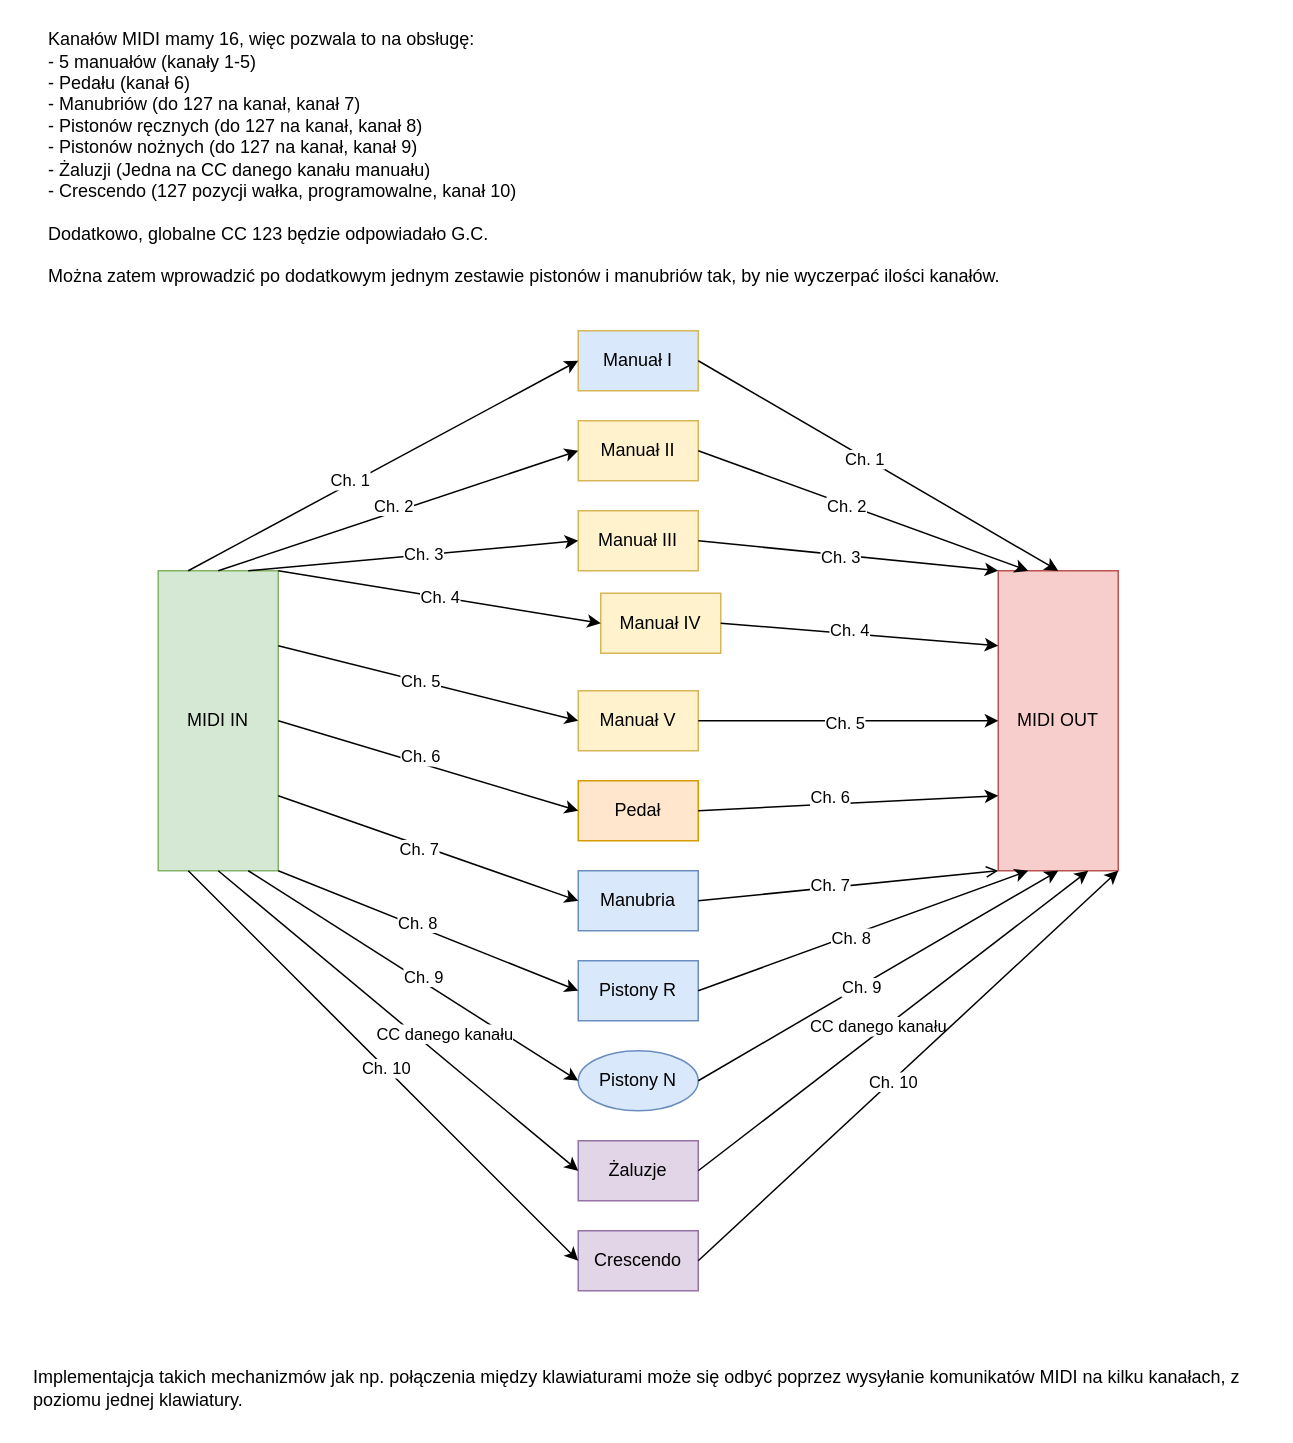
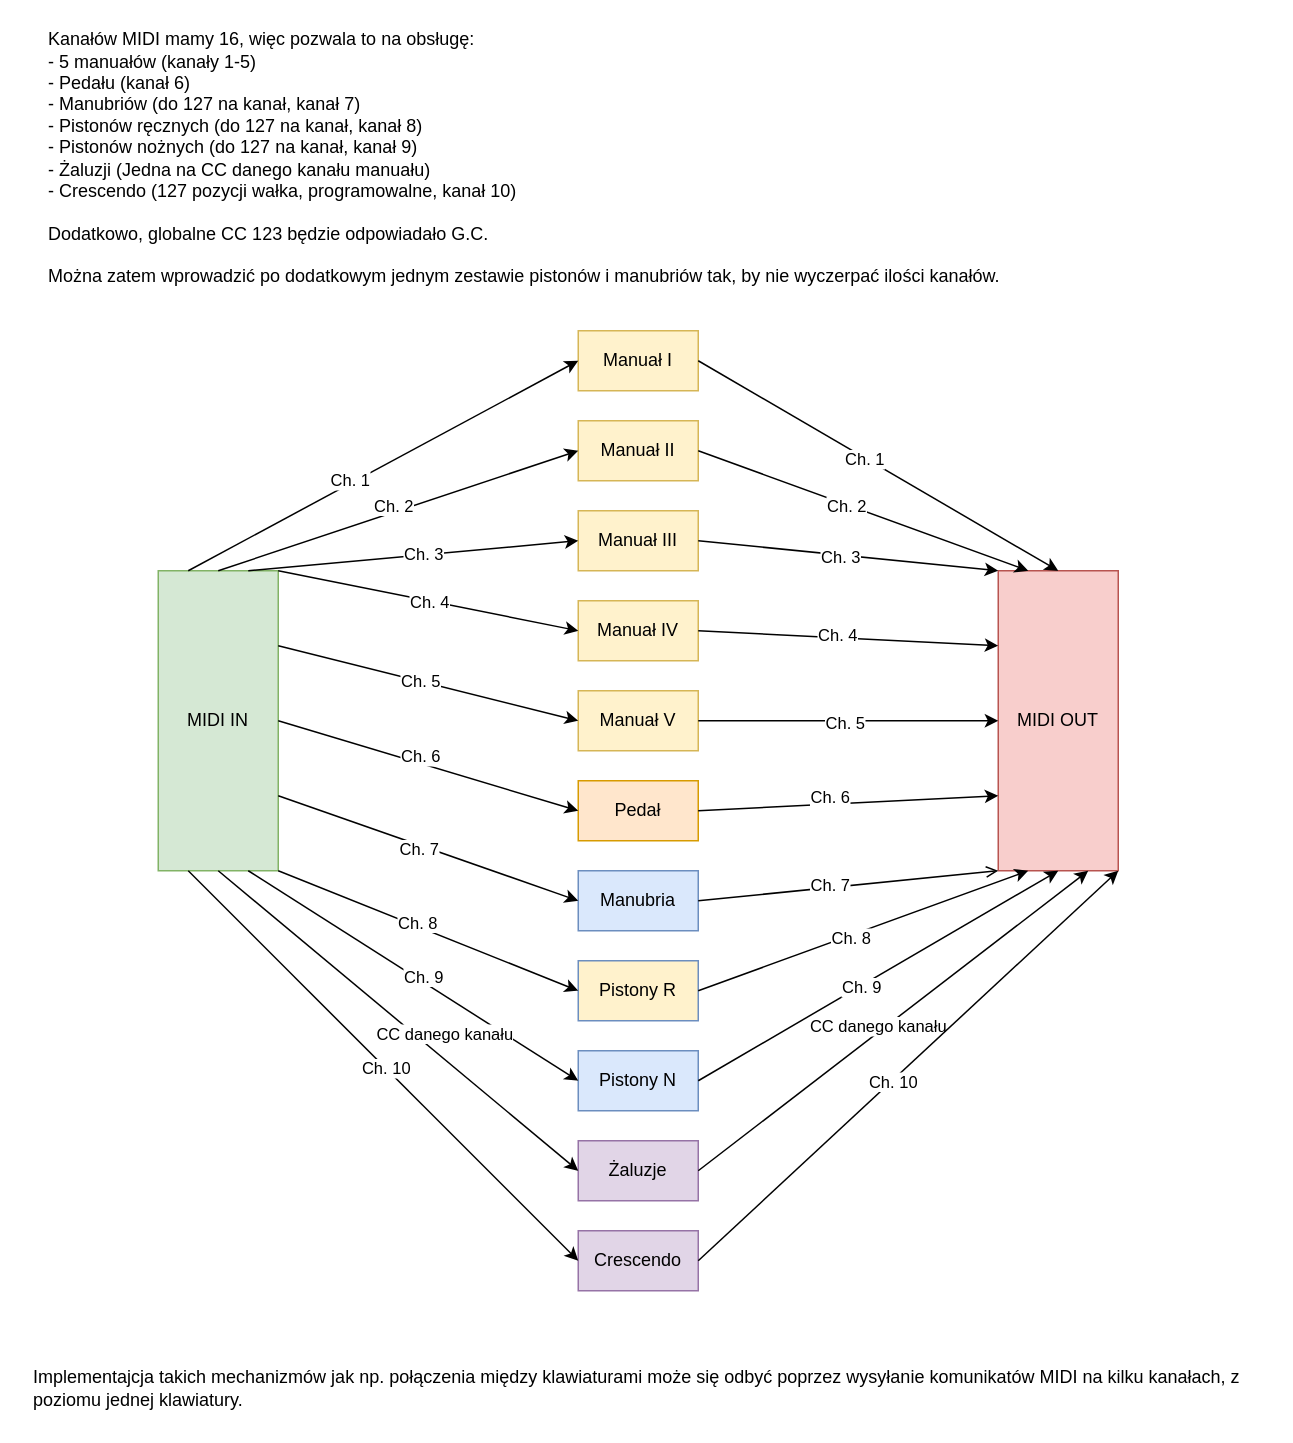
node "Manuał I": fillcolor #dae8fc -> #fff2cc
node "Manuał IV": moved (661, 623) -> (638, 631)
node "Pistony R": fillcolor #dae8fc -> #fff2cc
node "Pistony N": shape ellipse -> rectangle
